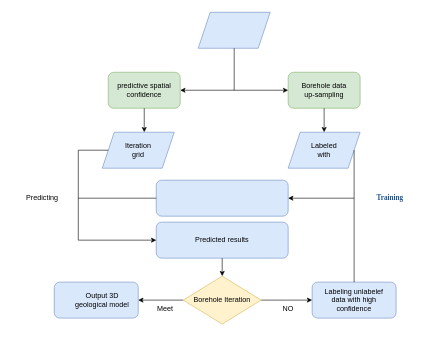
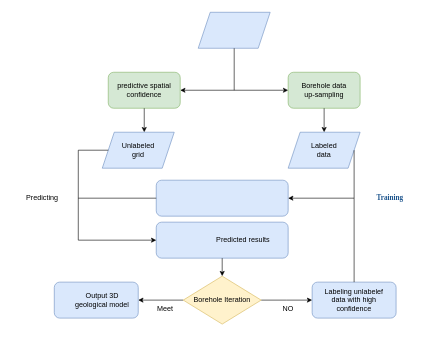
node "Iteration grid": label "Iteration grid" -> "Unlabeled grid"
node "Labeled with": label "Labeled with" -> "Labeled data"
node "Predicted results": moved (222, 240) -> (243, 240)
